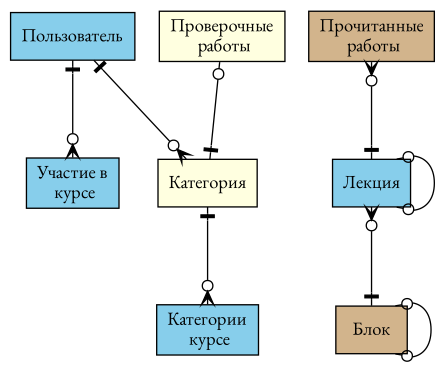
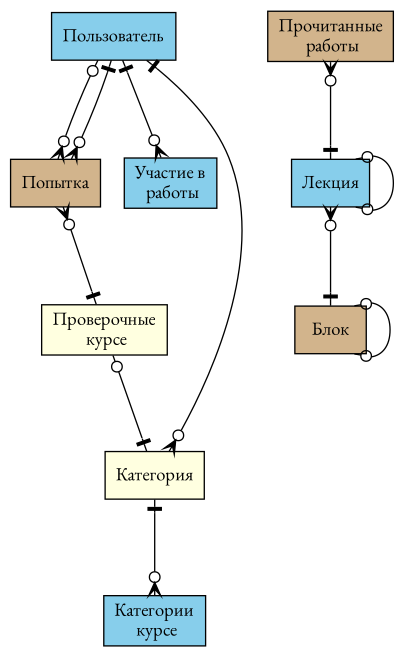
node "Проверочные": text "работы" -> "курсе"
node "Попытка": added
node "Участие в": text "курсе" -> "работы"
